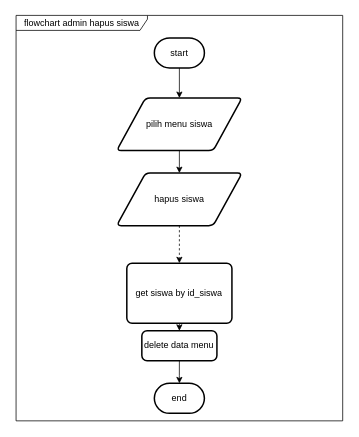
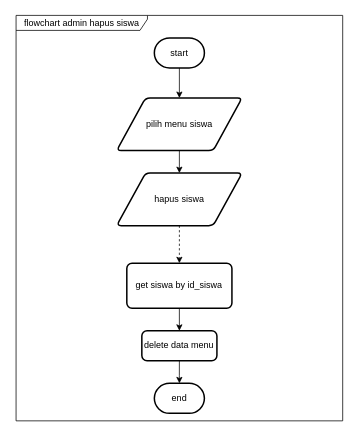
node "get siswa by id_siswa": size 105x60 -> 105x45
